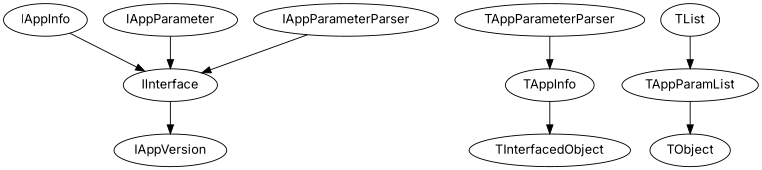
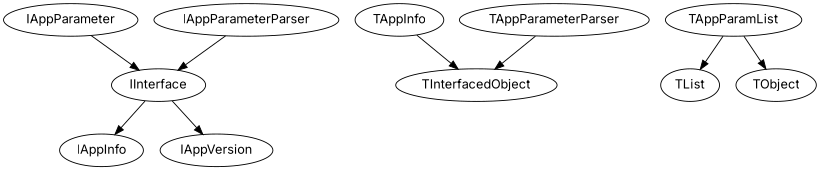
edge "TAppParameterParser" -> "TAppInfo": now "TAppParameterParser" -> "TInterfacedObject"
edge "TList" -> "TAppParamList": reversed
edge "IAppInfo" -> "IInterface": reversed
